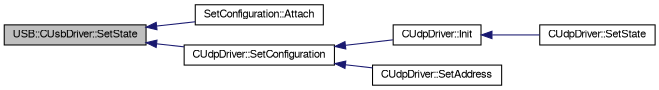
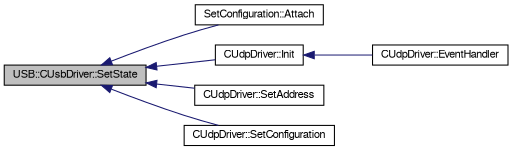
node "CUdpDriver::SetState": label "CUdpDriver::SetState" -> "CUdpDriver::EventHandler"
edge "CUdpDriver::Init" -> "CUdpDriver::SetConfiguration": now "CUdpDriver::Init" -> "USB::CUsbDriver::SetState"
edge "CUdpDriver::SetAddress" -> "CUdpDriver::SetConfiguration": now "CUdpDriver::SetAddress" -> "USB::CUsbDriver::SetState"
